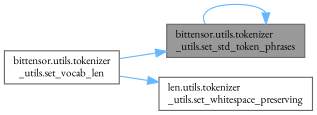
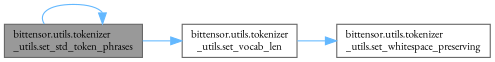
edge "bittensor.utils.tokenizer _utils.set_vocab_len" -> "bittensor.utils.tokenizer _utils.set_std_token_phrases": reversed
node "len.utils.tokenizer _utils.set_whitespace_preserving": label "len.utils.tokenizer _utils.set_whitespace_preserving" -> "bittensor.utils.tokenizer _utils.set_whitespace_preserving"
